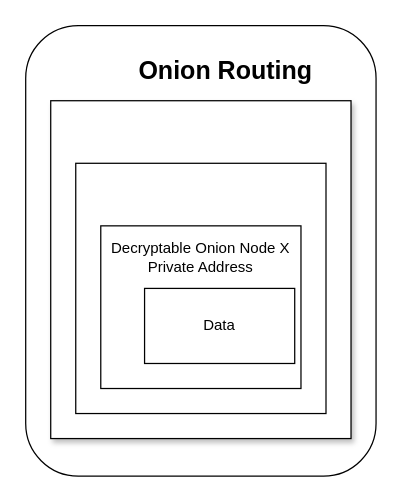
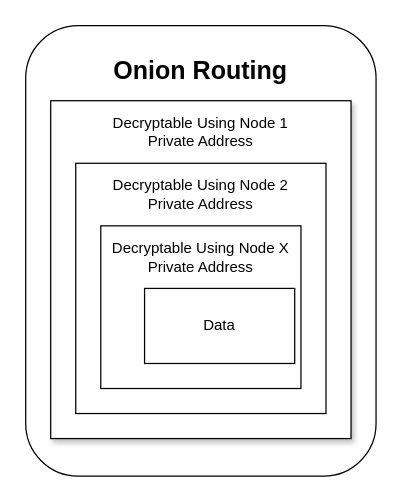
node "Onion Routing": moved (226, 69) -> (201, 69)
node "Decryptable Using Node 1 Private Address": added
node "Decryptable Using Node 2 Private Address": added
node "Decryptable Onion Node X Private Address": label "Decryptable Onion Node X Private Address" -> "Decryptable Using Node X Private Address"
